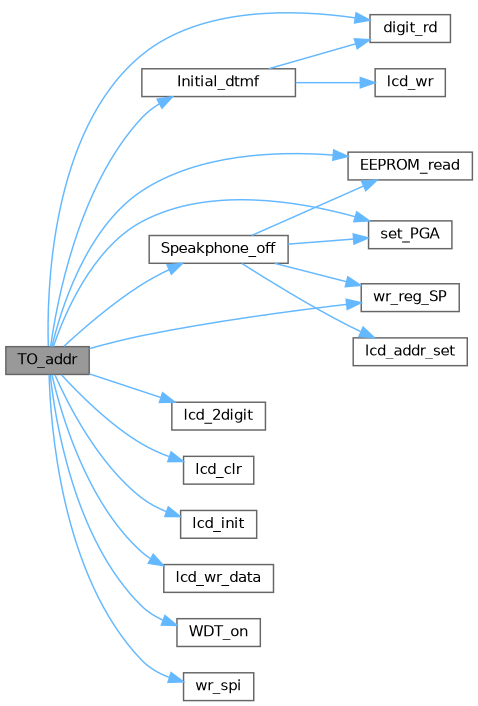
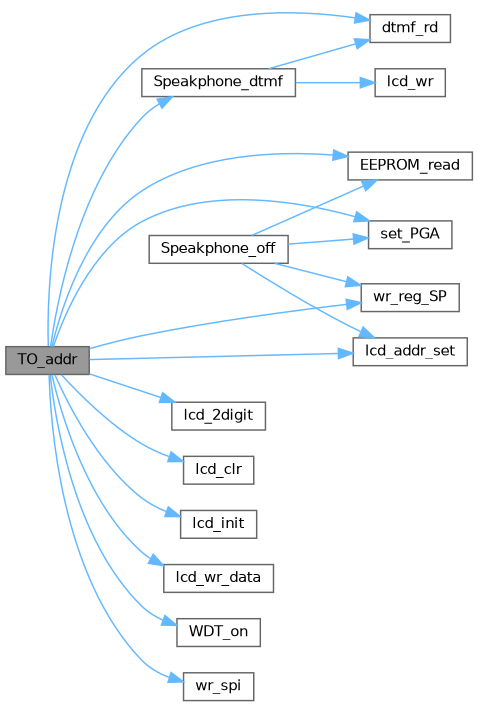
node "digit_rd": label "digit_rd" -> "dtmf_rd"
node "Initial_dtmf": label "Initial_dtmf" -> "Speakphone_dtmf"
edge "TO_addr" -> "Speakphone_off": now "TO_addr" -> "lcd_addr_set"
